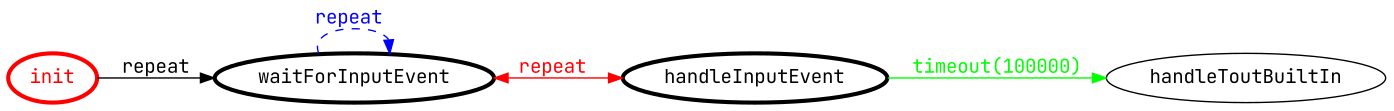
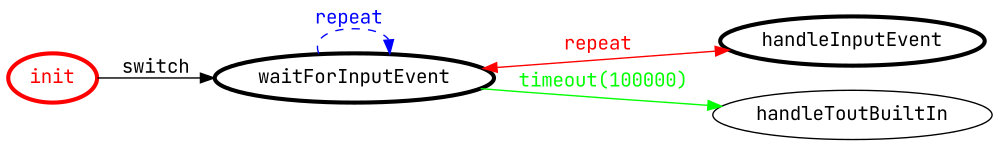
edge "init" -> "waitForInputEvent": label "repeat" -> "switch"
edge "handleInputEvent" -> "handleToutBuiltIn": now "waitForInputEvent" -> "handleToutBuiltIn"
